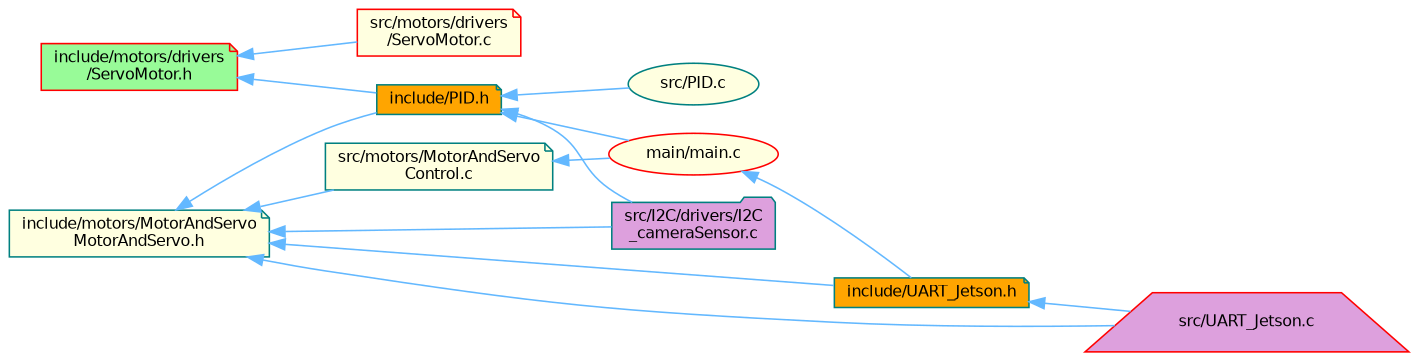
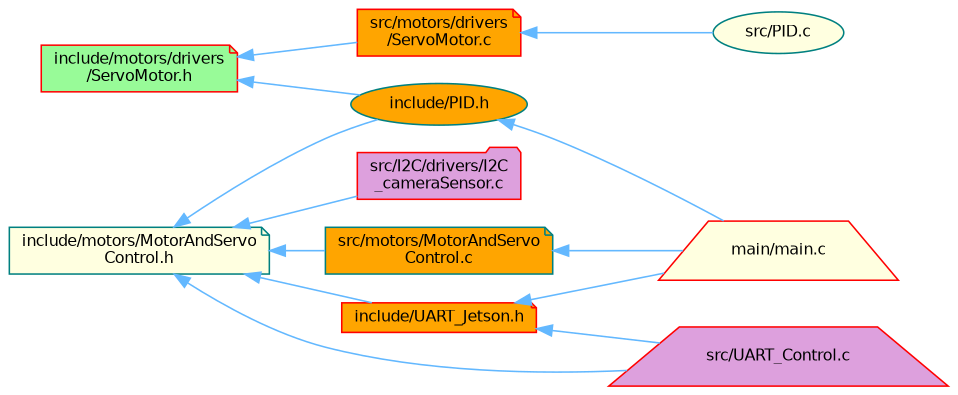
node "src/motors/drivers /ServoMotor.c": fillcolor lightyellow -> orange
edge "src/PID.c" -> "include/PID.h": now "src/PID.c" -> "src/motors/drivers /ServoMotor.c"
node "include/PID.h": shape note -> ellipse
edge "src/I2C/drivers/I2C _cameraSensor.c" -> "include/PID.h": removed
node "main/main.c": shape ellipse -> trapezium
node "src/motors/MotorAndServo Control.c": fillcolor lightyellow -> orange
edge "include/UART_Jetson.h" -> "main/main.c": reversed
node "src/I2C/drivers/I2C _cameraSensor.c": color teal -> red
node "include/motors/MotorAndServo MotorAndServo.h": label "include/motors/MotorAndServo MotorAndServo.h" -> "include/motors/MotorAndServo Control.h"
node "include/UART_Jetson.h": color teal -> red
node "src/UART_Jetson.c": label "src/UART_Jetson.c" -> "src/UART_Control.c"
